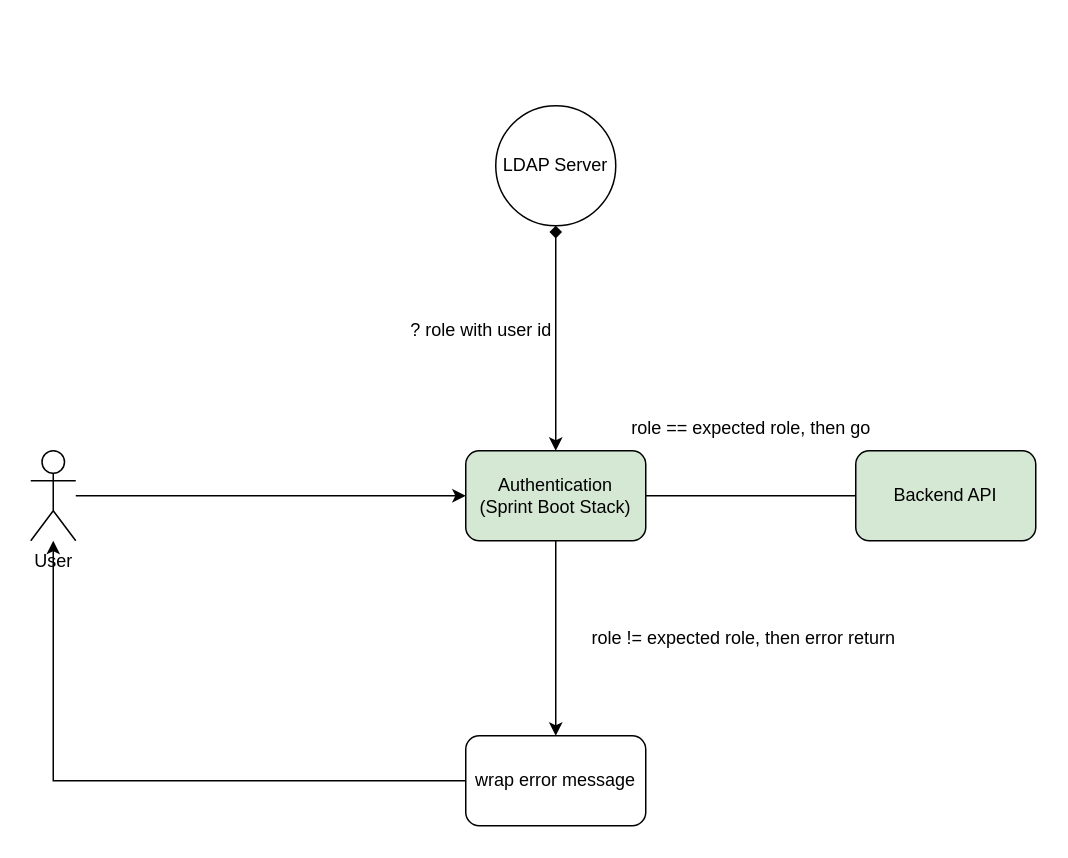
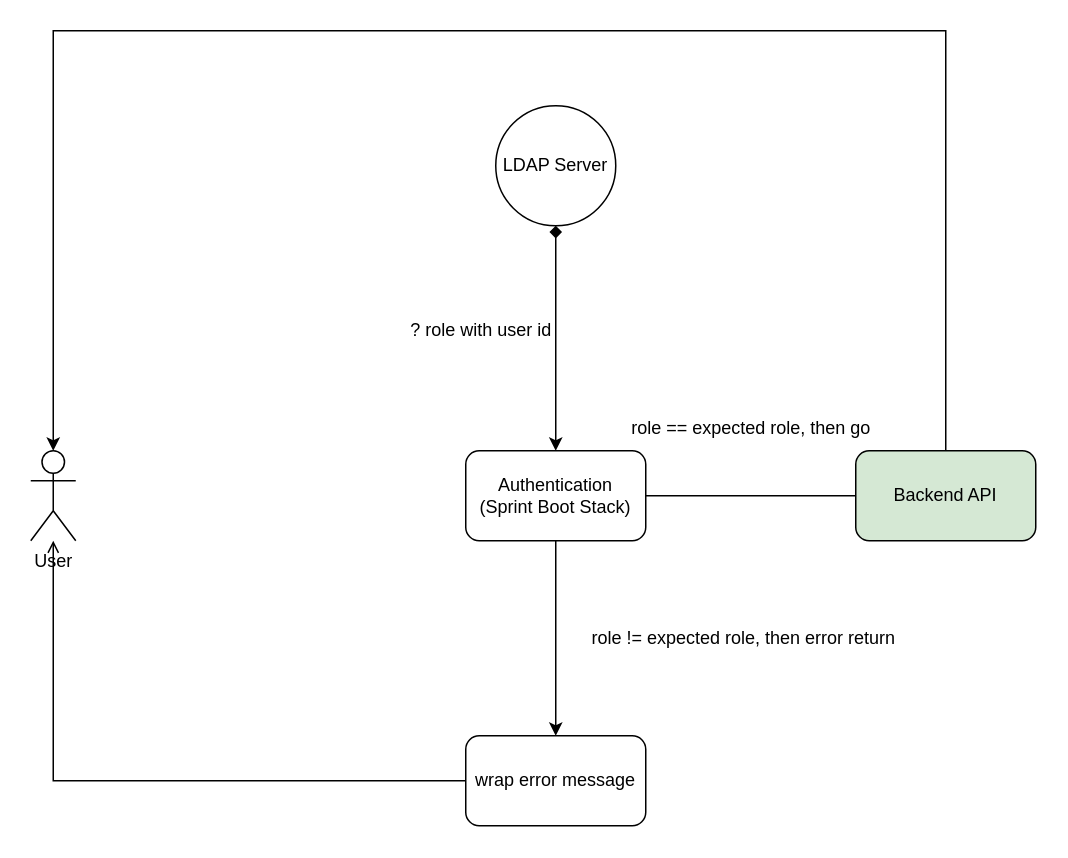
edge "Backend API" -> "User": added
edge "User" -> "Authentication (Sprint Boot Stack)": removed
node "Authentication (Sprint Boot Stack)": fillcolor #d5e8d4 -> #ffffff
edge "wrap error message" -> "User": arrowhead classic -> open
